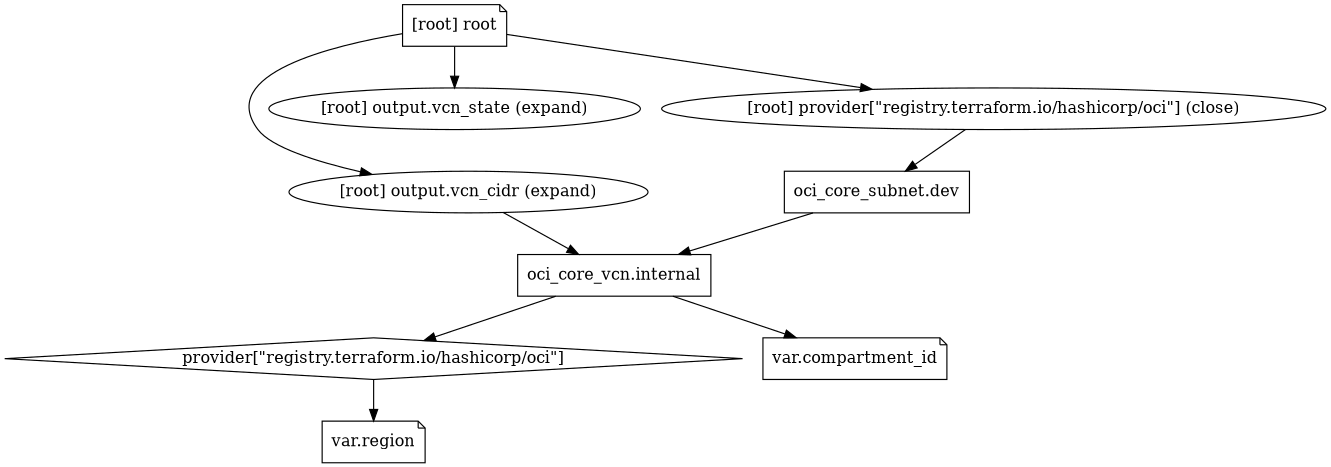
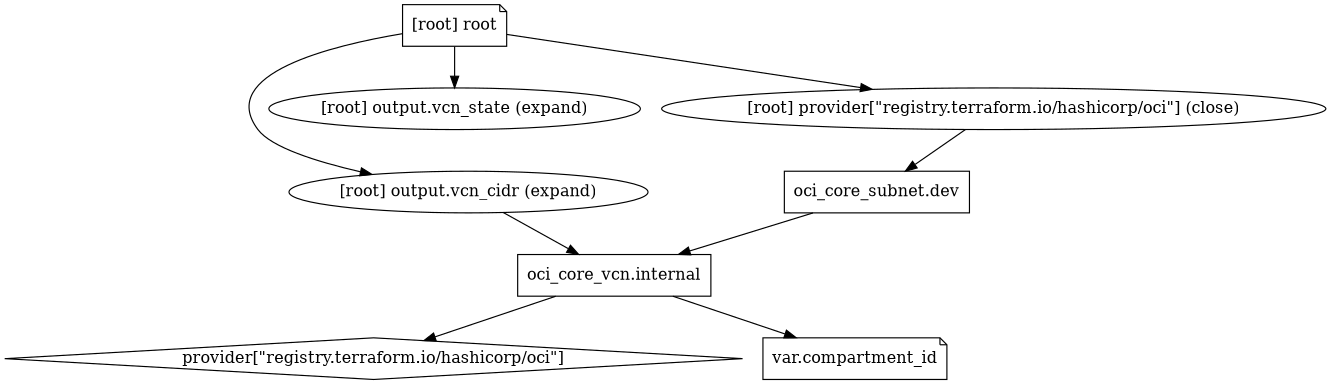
node "var.region": removed
